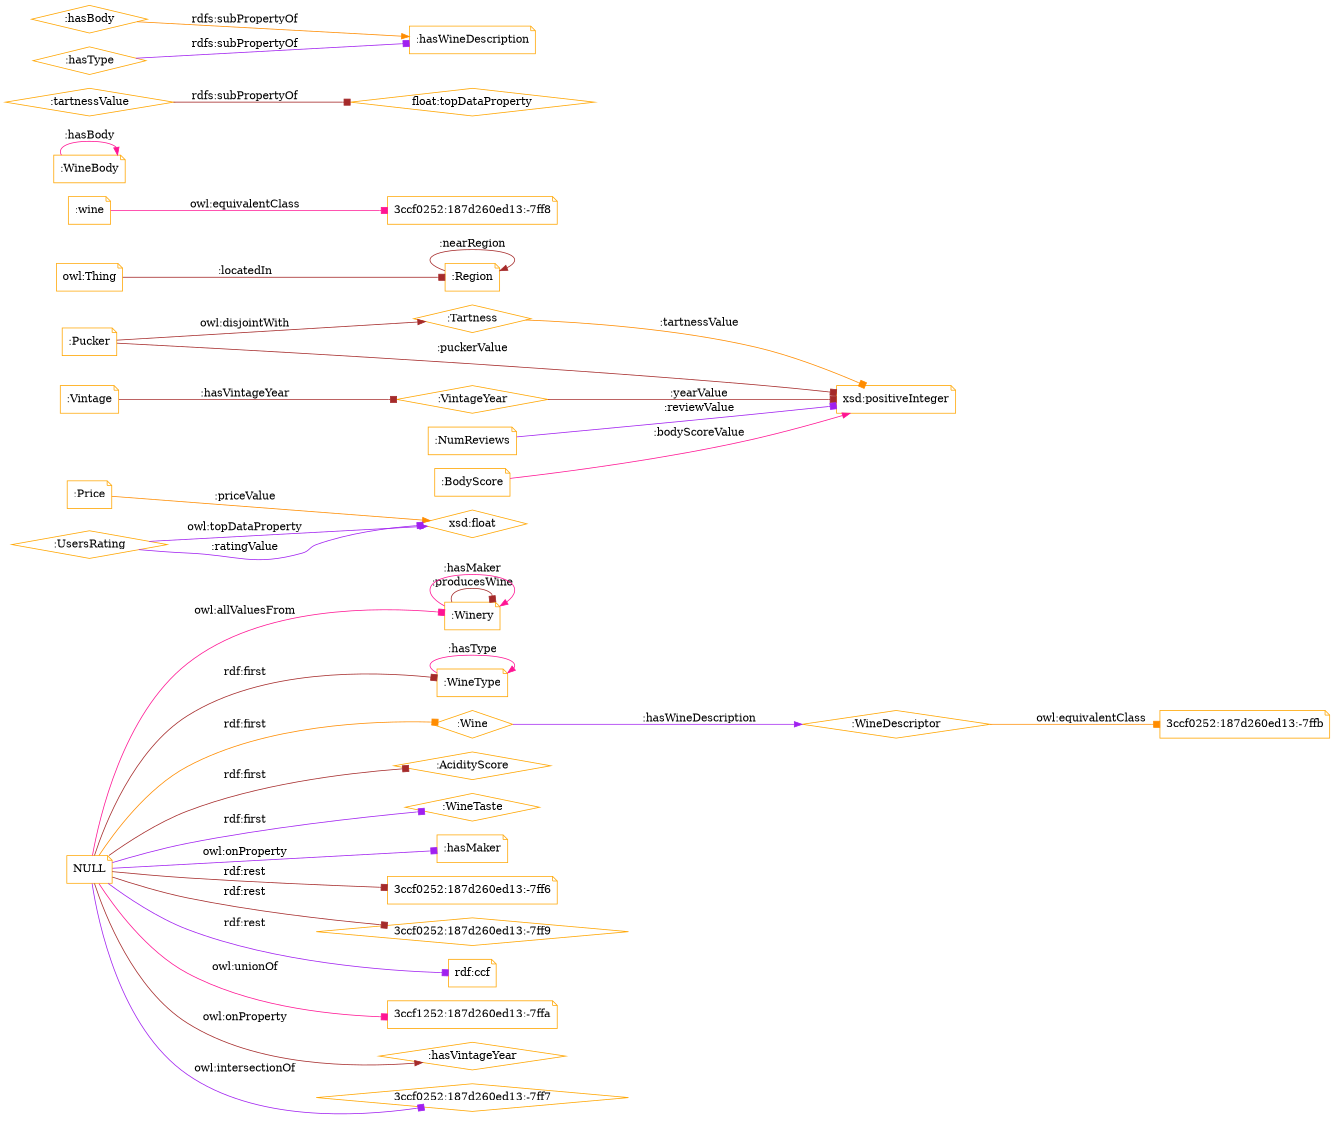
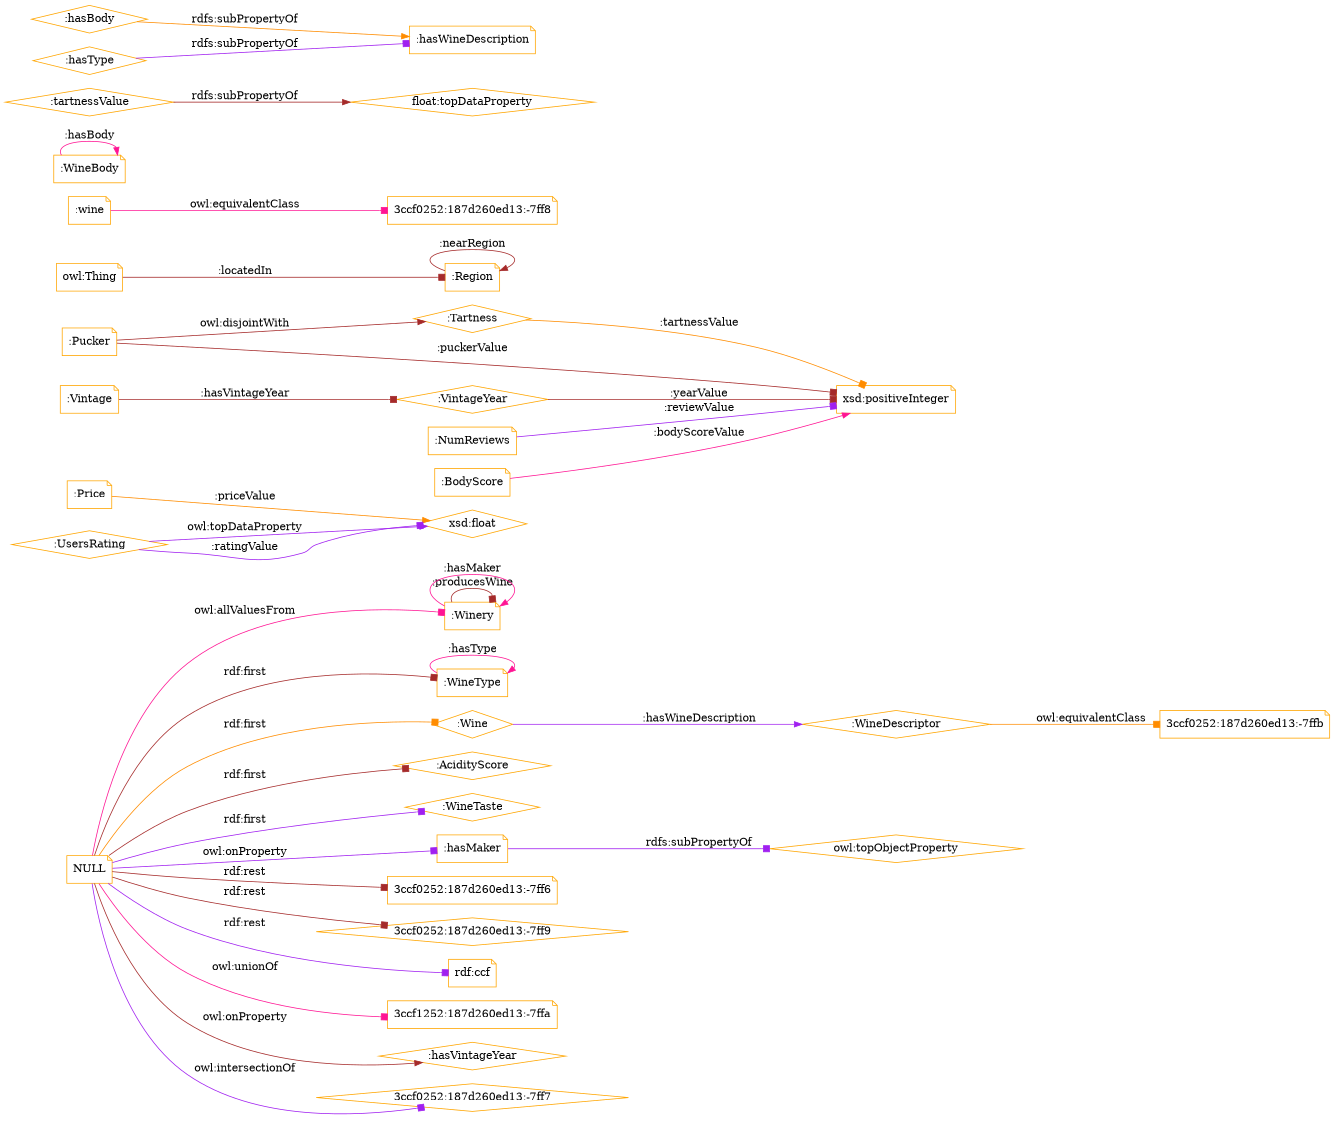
edge ":tartnessValue" -> "float:topDataProperty": arrowhead box -> normal
node "owl:topObjectProperty": added
